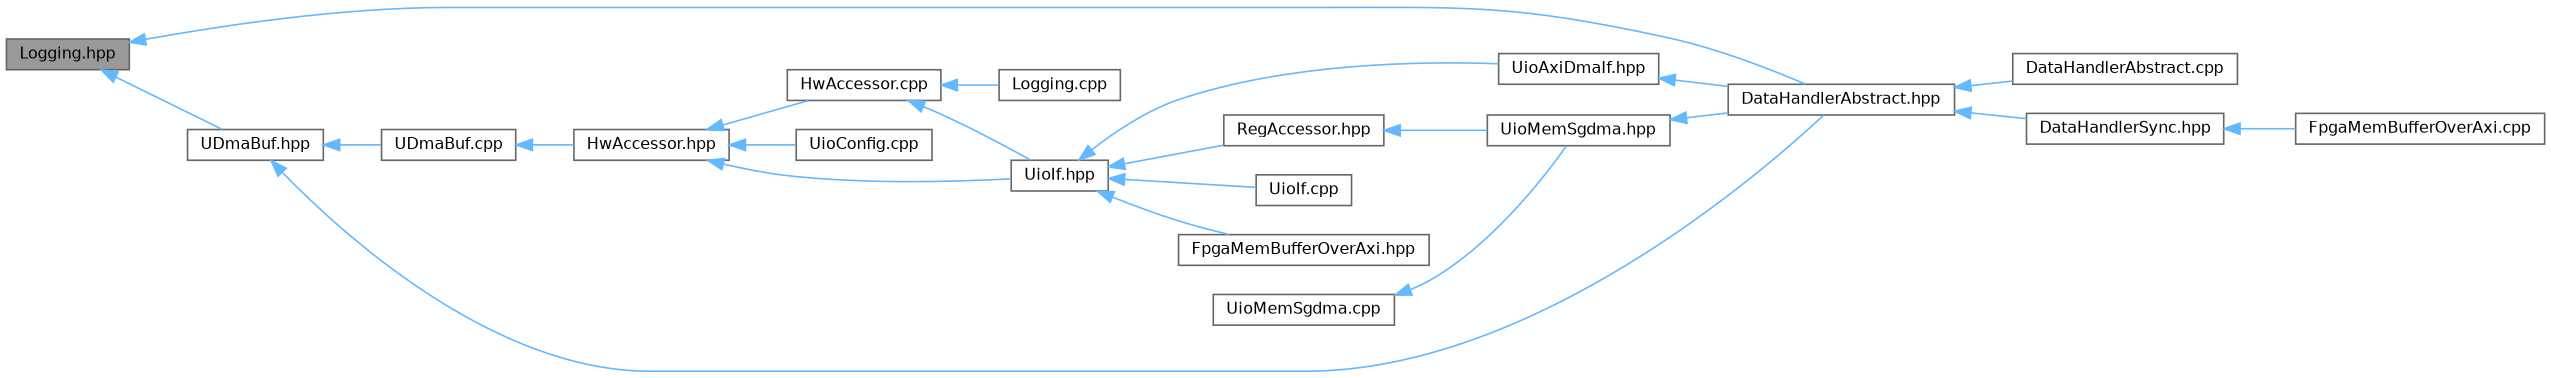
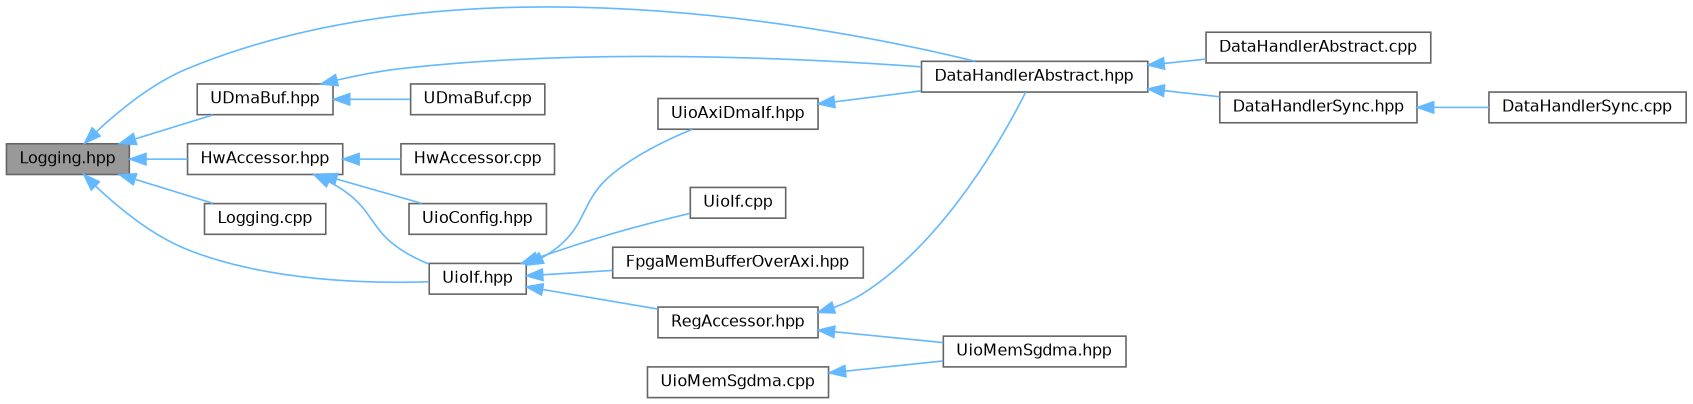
edge "Logging.cpp" -> "HwAccessor.cpp": now "Logging.cpp" -> "Logging.hpp"
edge "DataHandlerAbstract.hpp" -> "UioMemSgdma.hpp": now "DataHandlerAbstract.hpp" -> "RegAccessor.hpp"
node "FpgaMemBufferOverAxi.cpp": label "FpgaMemBufferOverAxi.cpp" -> "DataHandlerSync.cpp"
edge "UioIf.hpp" -> "HwAccessor.cpp": now "UioIf.hpp" -> "Logging.hpp"
edge "HwAccessor.hpp" -> "UDmaBuf.cpp": now "HwAccessor.hpp" -> "Logging.hpp"
node "UioConfig.cpp": label "UioConfig.cpp" -> "UioConfig.hpp"
